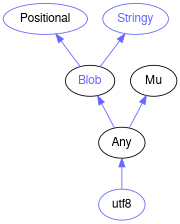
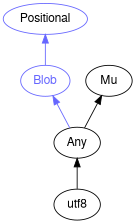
node "Stringy": removed
node "Blob": color #000000 -> #6666ff
edge "Any" -> "Mu": color #6666ff -> #000000
edge "utf8" -> "Any": color #6666ff -> #000000
node "utf8": color #6666ff -> #000000
